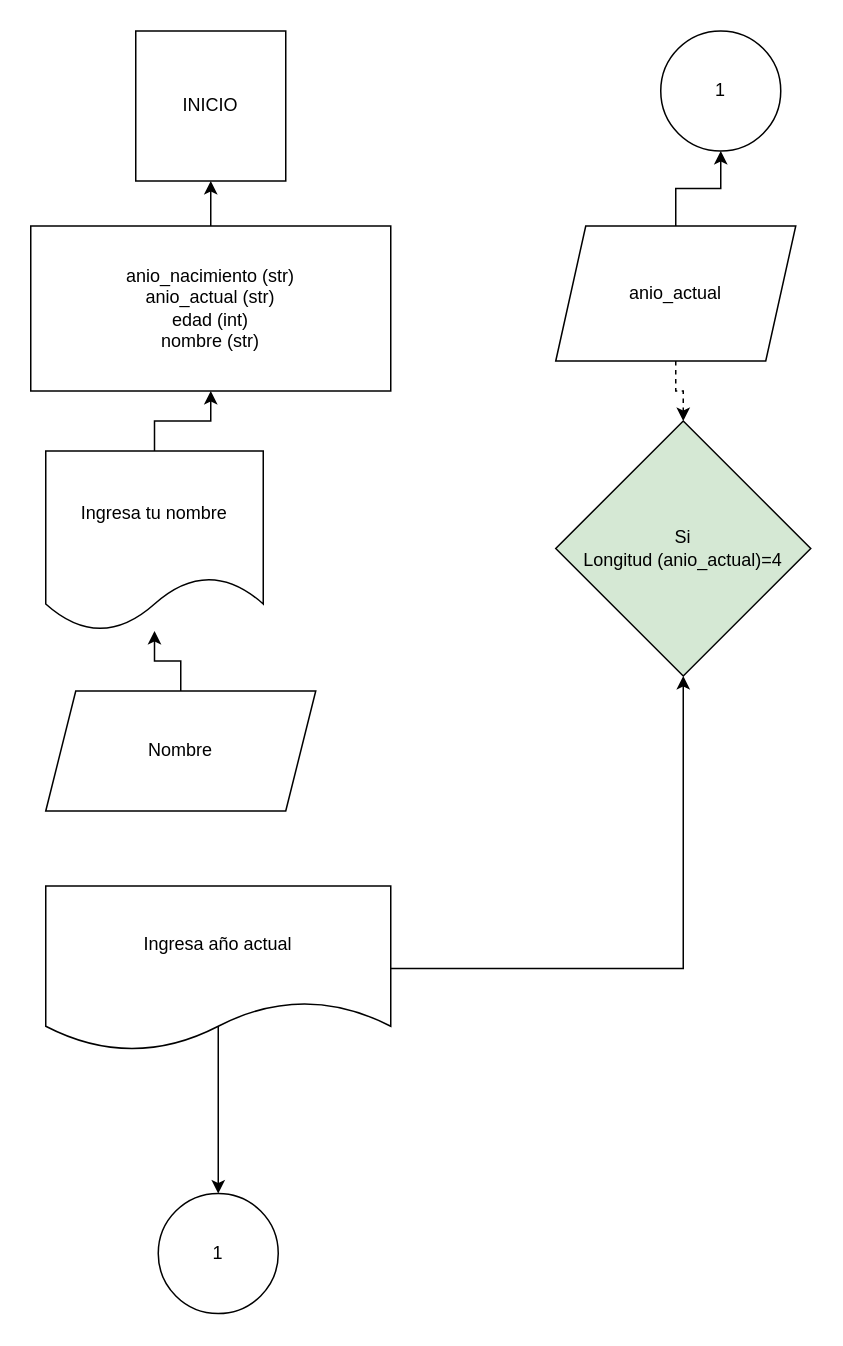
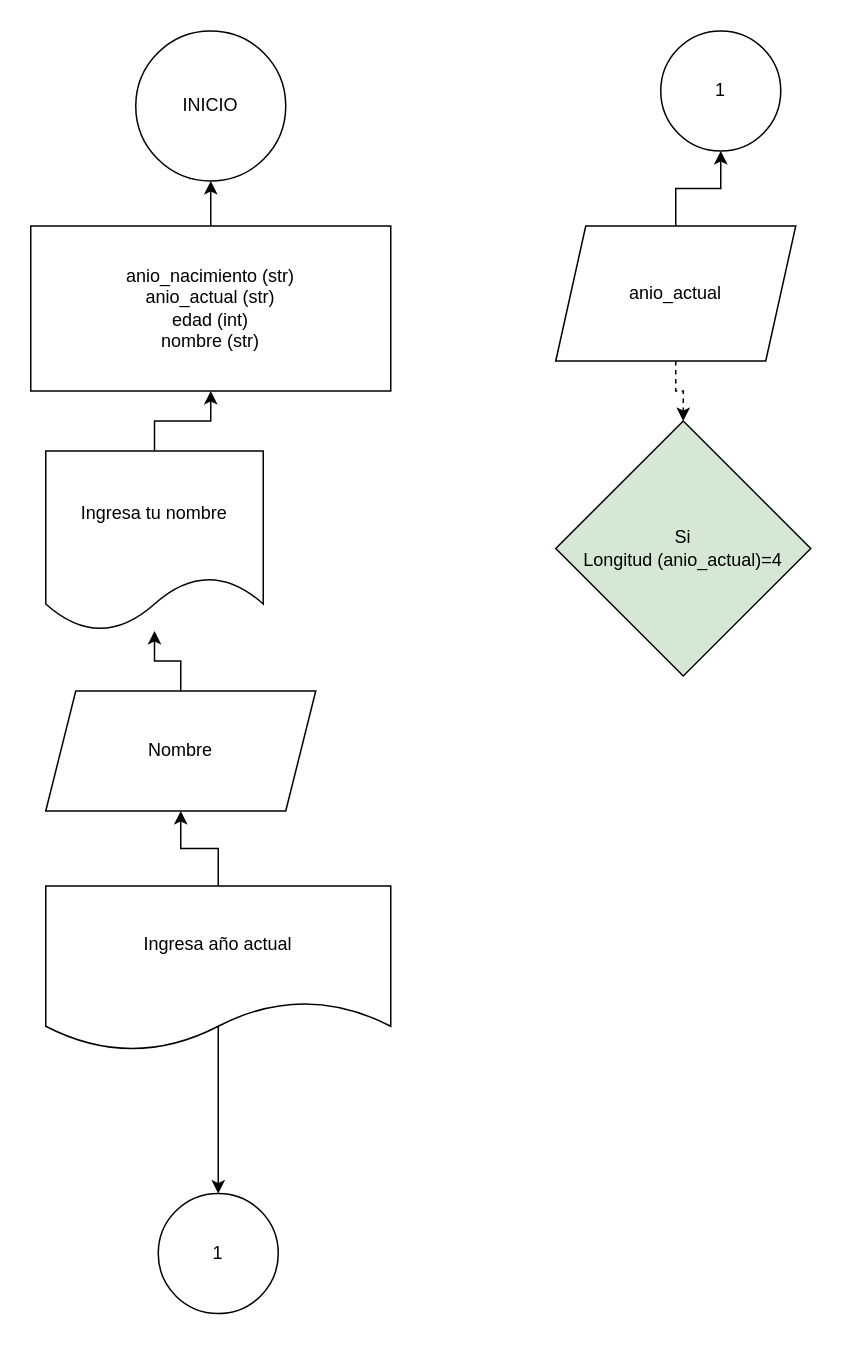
node "INICIO": shape rectangle -> ellipse
edge "Ingresa año actual" -> "Si Longitud (anio_actual)=4": now "Ingresa año actual" -> "Nombre"
